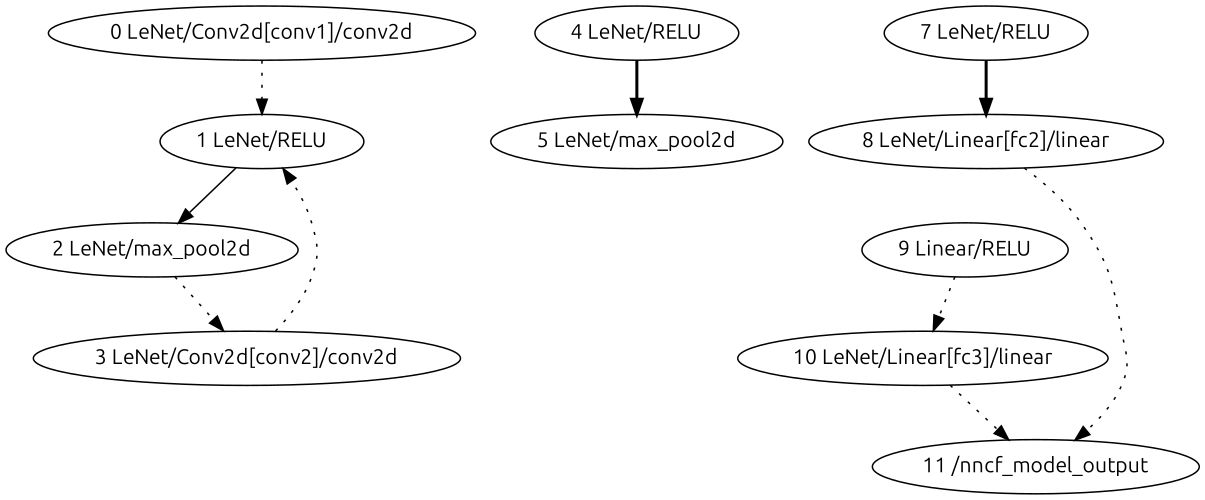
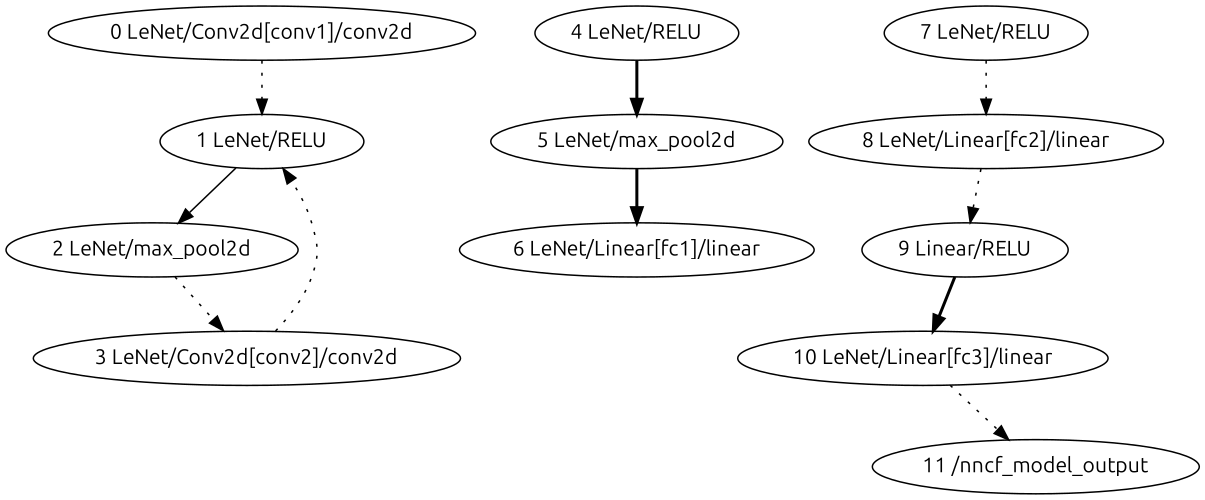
edge "7 LeNet/RELU" -> "8 LeNet/Linear[fc2]/linear": style bold -> dotted
node "6 LeNet/Linear[fc1]/linear": added
edge "8 LeNet/Linear[fc2]/linear" -> "11 /nncf_model_output": now "8 LeNet/Linear[fc2]/linear" -> "9 Linear/RELU"
edge "9 Linear/RELU" -> "10 LeNet/Linear[fc3]/linear": style dotted -> bold
